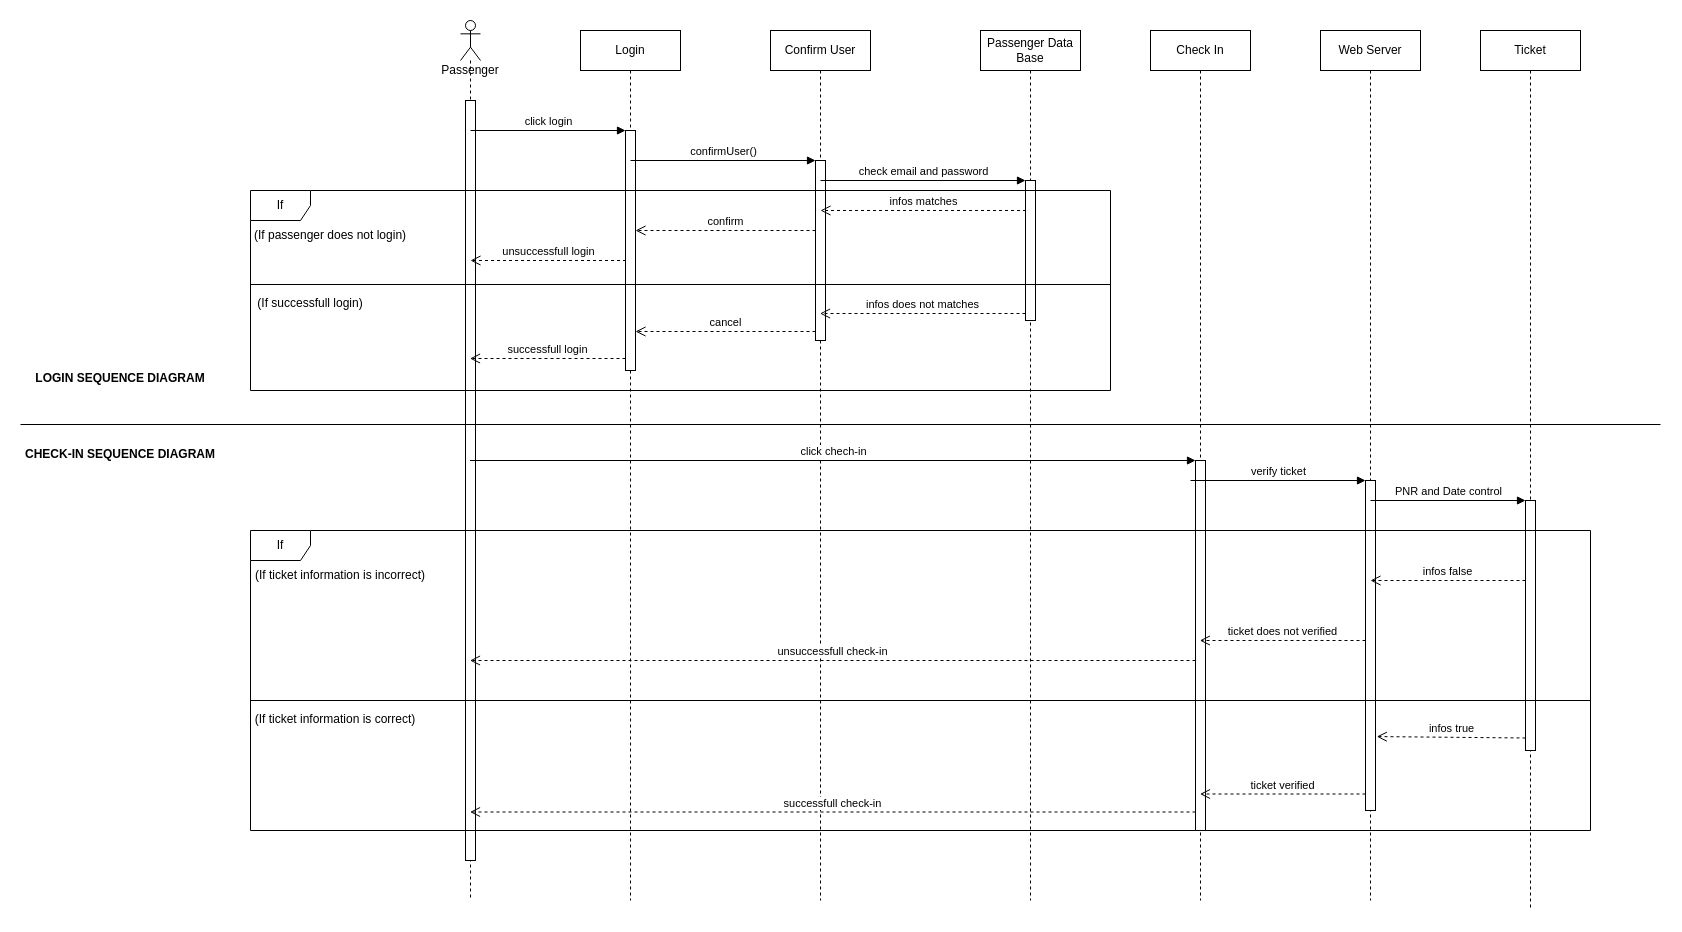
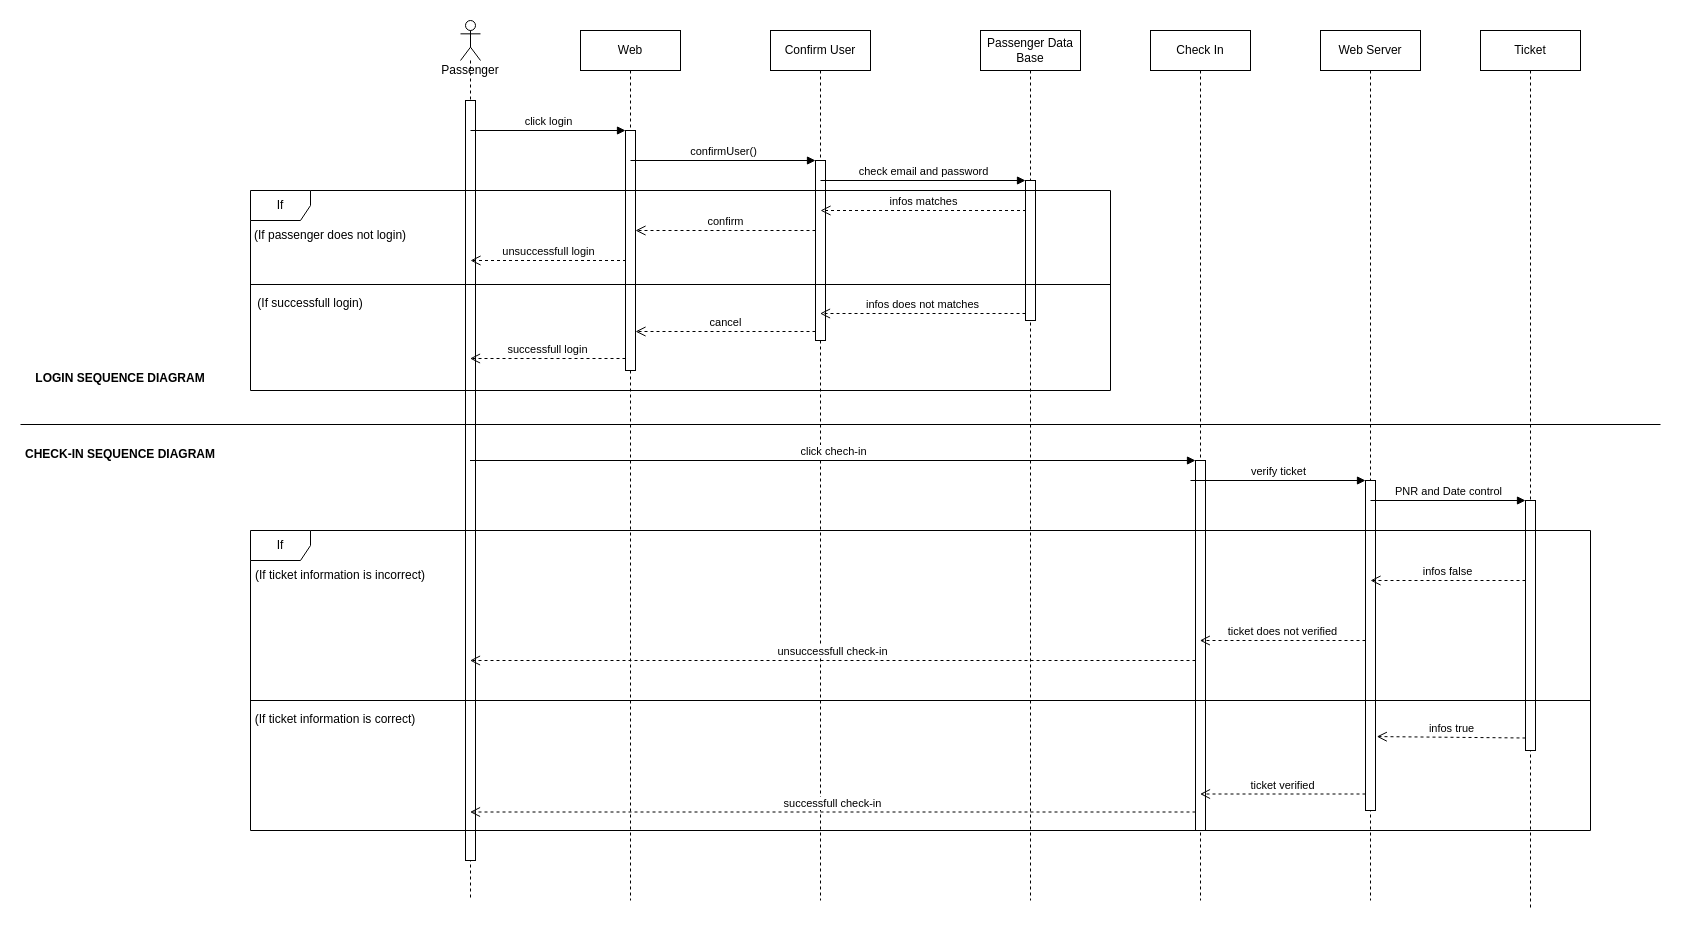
node "Login": label "Login" -> "Web"
